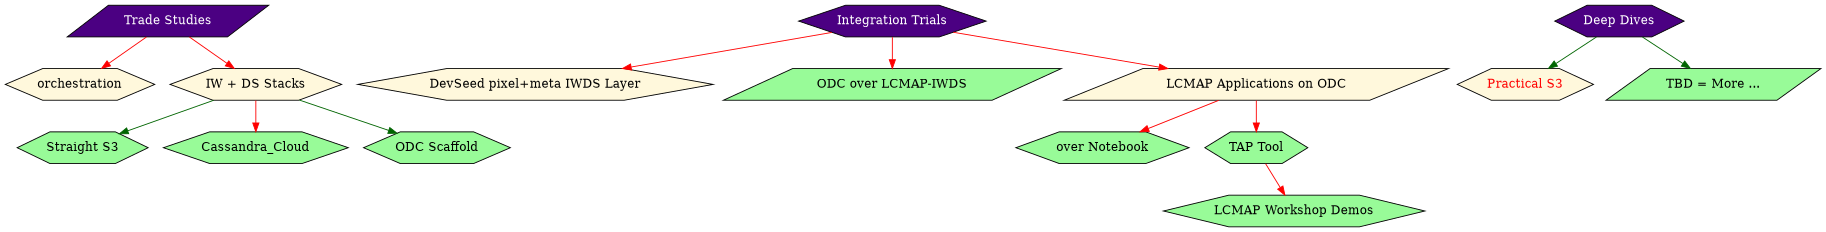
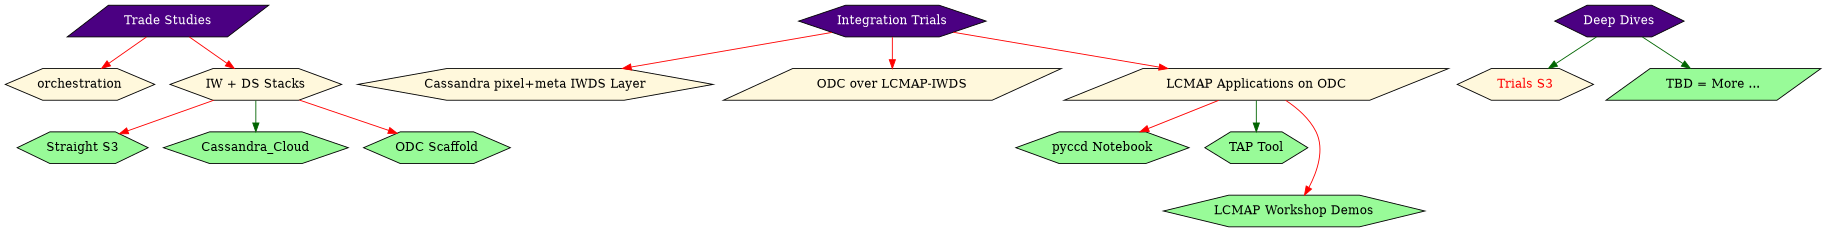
node "DevSeed pixel+meta IWDS Layer": label "DevSeed pixel+meta IWDS Layer" -> "Cassandra pixel+meta IWDS Layer"
node "ODC over LCMAP-IWDS": fillcolor palegreen -> cornsilk
node "Practical S3": label "Practical S3" -> "Trials S3"
edge "IW + DS Stacks" -> "Cassandra_Cloud": color red -> darkgreen
edge "LCMAP Applications on ODC" -> "TAP Tool": color red -> darkgreen
edge "IW + DS Stacks" -> "ODC Scaffold": color darkgreen -> red
edge "IW + DS Stacks" -> "Straight S3": color darkgreen -> red
node "over Notebook": label "over Notebook" -> "pyccd Notebook"
edge "TAP Tool" -> "LCMAP Workshop Demos": now "LCMAP Applications on ODC" -> "LCMAP Workshop Demos"
